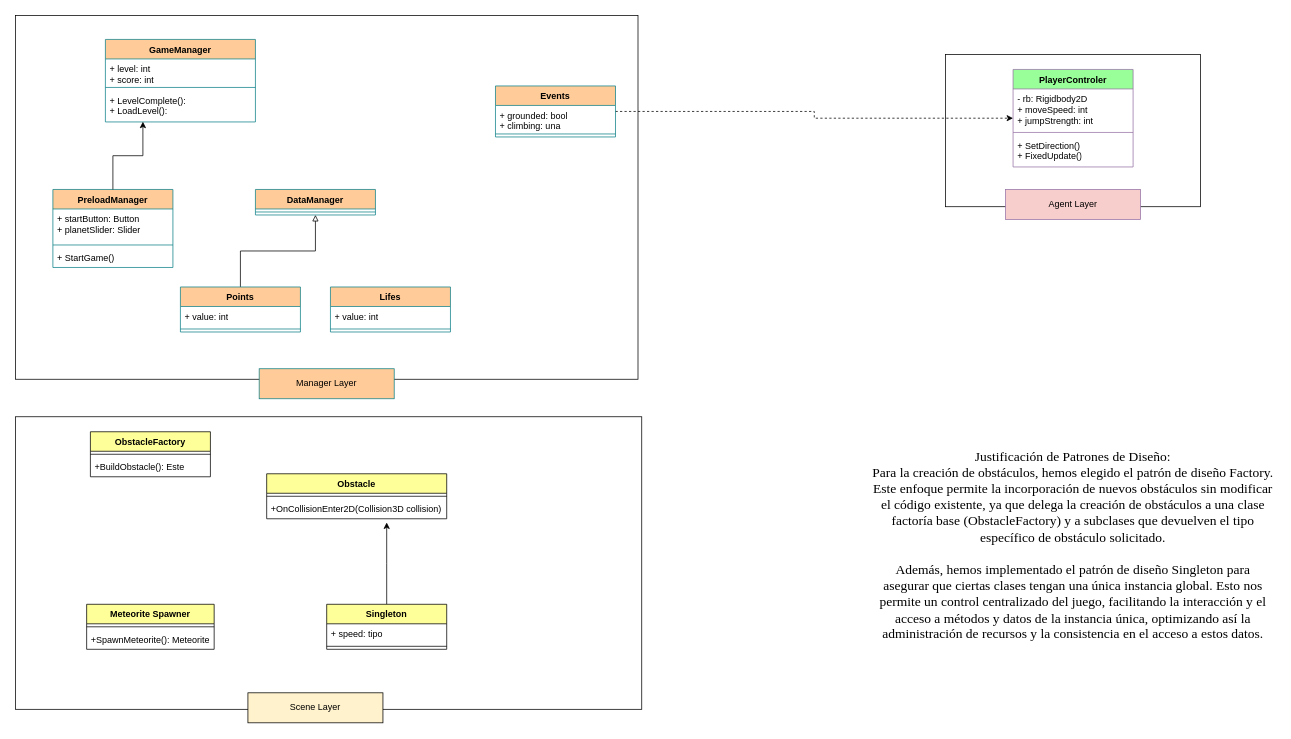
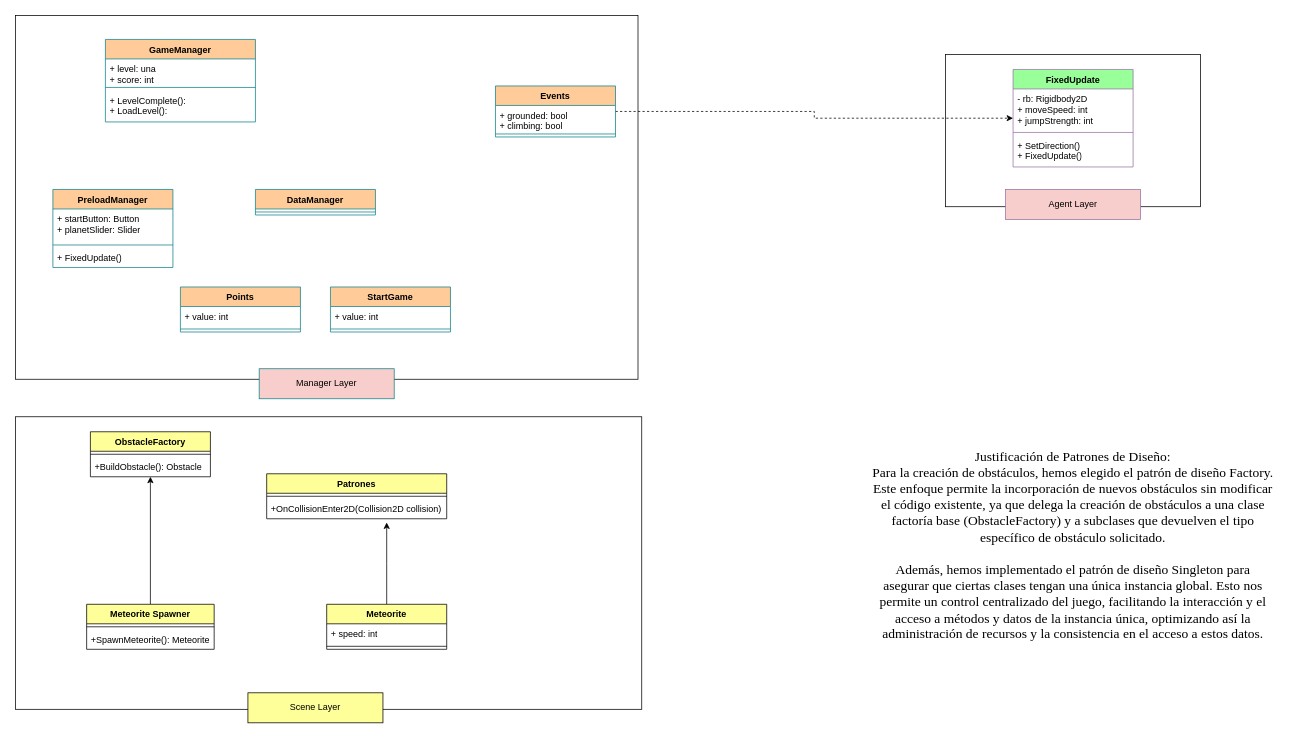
node "+ level: int + score: int": label "+ level: int + score: int" -> "+ level: una + score: int"
node "PlayerControler": label "PlayerControler" -> "FixedUpdate"
node "+ grounded: bool + climbing: una": label "+ grounded: bool + climbing: una" -> "+ grounded: bool + climbing: bool"
edge "PreloadManager" -> "+ LevelComplete(): + LoadLevel():": removed
node "+ StartGame()": label "+ StartGame()" -> "+ FixedUpdate()"
edge "Points" -> "DataManager": removed
node "Lifes": label "Lifes" -> "StartGame"
node "Manager Layer": fillcolor #ffcc99 -> #f8cecc
node "+BuildObstacle(): Este": label "+BuildObstacle(): Este" -> "+BuildObstacle(): Obstacle"
node "Obstacle": label "Obstacle" -> "Patrones"
node "+OnCollisionEnter2D(Collision3D collision)": label "+OnCollisionEnter2D(Collision3D collision)" -> "+OnCollisionEnter2D(Collision2D collision)"
edge "Meteorite Spawner" -> "ObstacleFactory": added
node "Singleton": label "Singleton" -> "Meteorite"
node "+ speed: tipo": label "+ speed: tipo" -> "+ speed: int"
node "Scene Layer": fillcolor #fff2cc -> #ffff99
